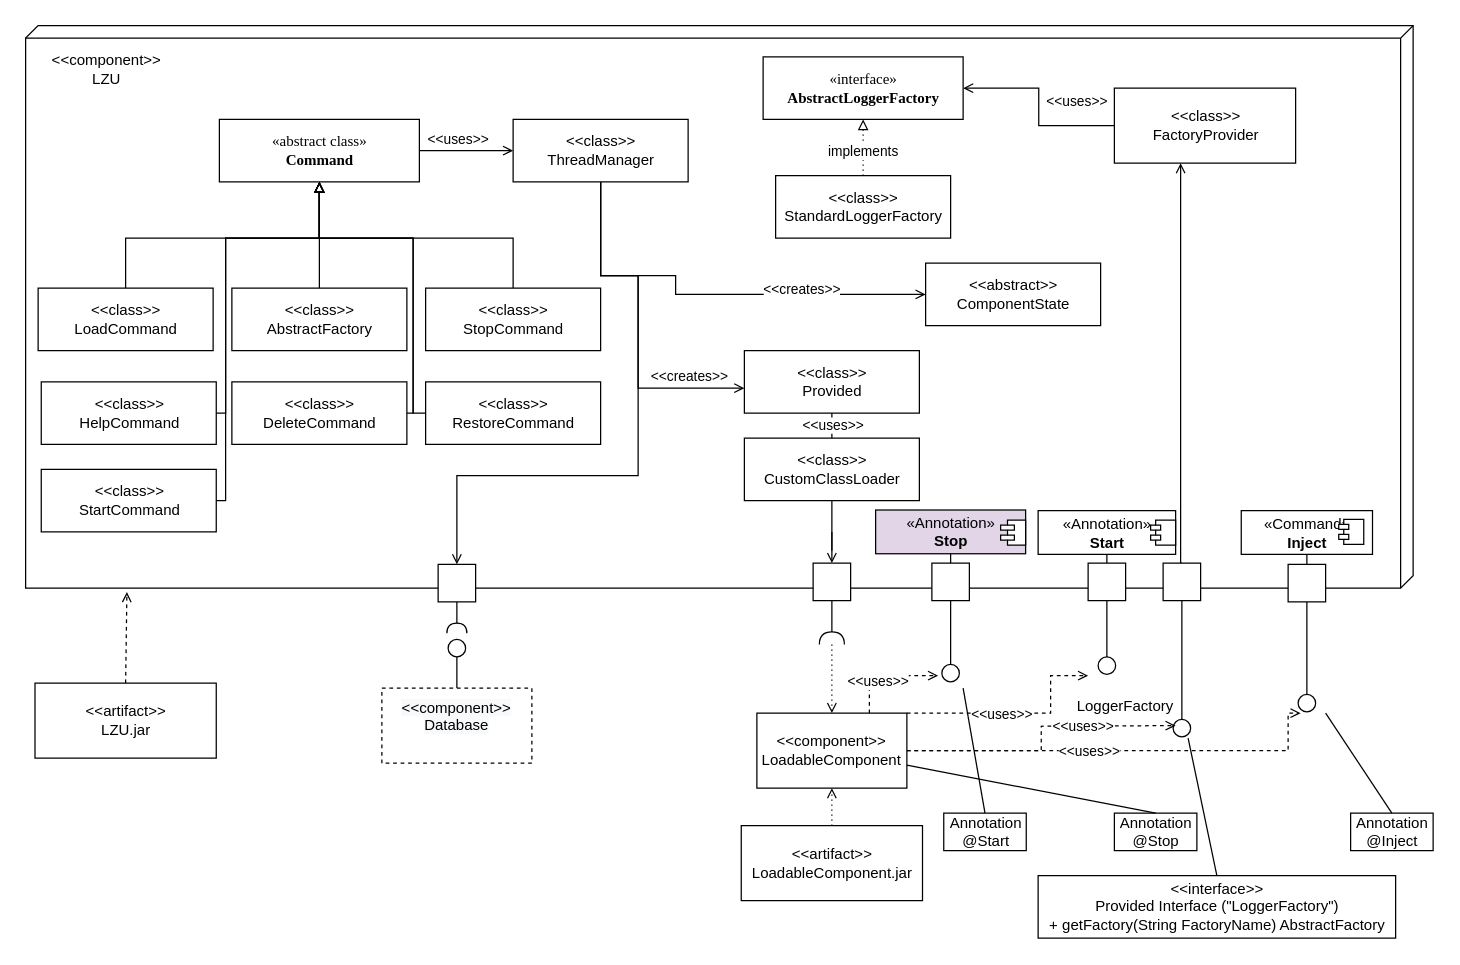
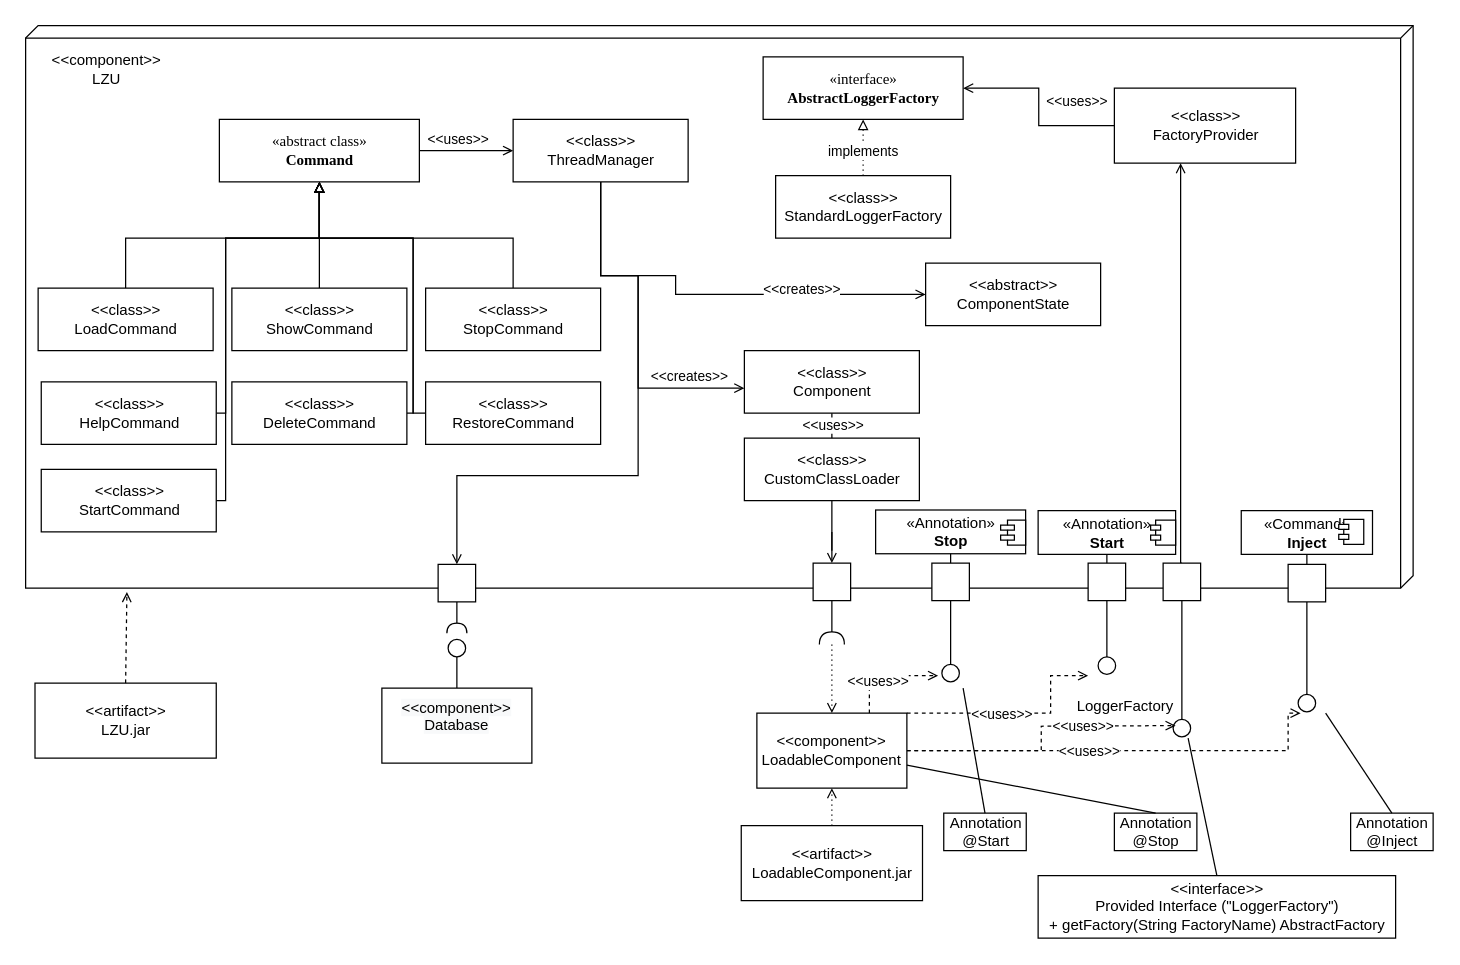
node "<<class>> AbstractFactory": label "<<class>> AbstractFactory" -> "<<class>> ShowCommand"
node "<<class>> Provided": label "<<class>> Provided" -> "<<class>> Component"
node "«Annotation» Stop": fillcolor #e1d5e7 -> #ffffff
node "<<component>>Database": style dashed -> solid
